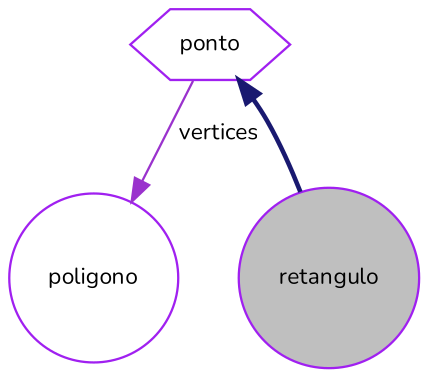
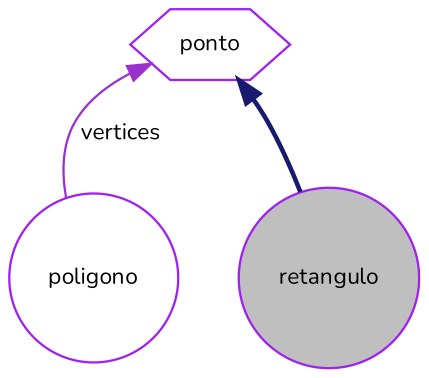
edge "ponto" -> "poligono": reversed
